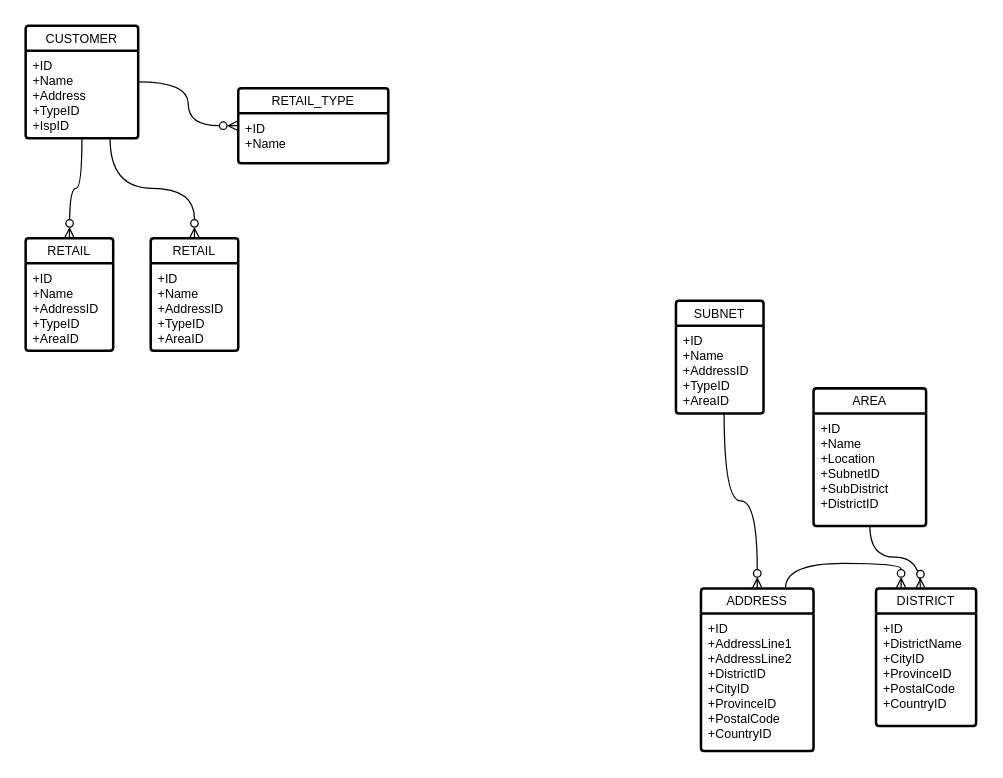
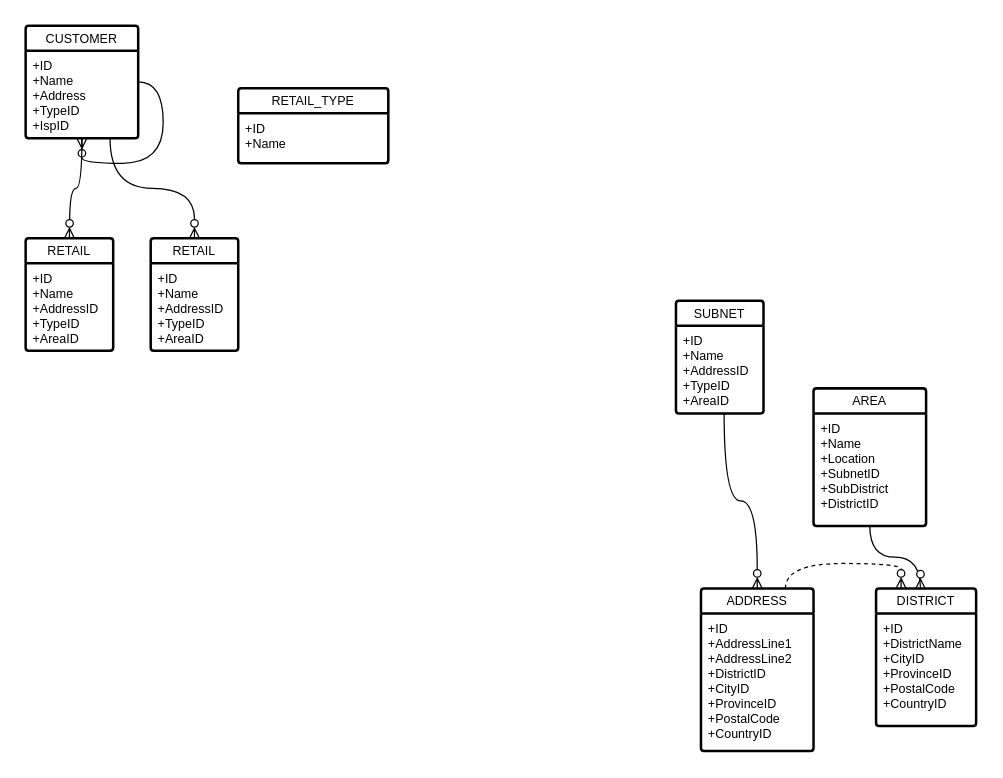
edge "CUSTOMER" -> "+ID +Name": now "CUSTOMER" -> "+ID +Name +Address +TypeID +IspID"
edge "ADDRESS" -> "DISTRICT": style solid -> dashed
